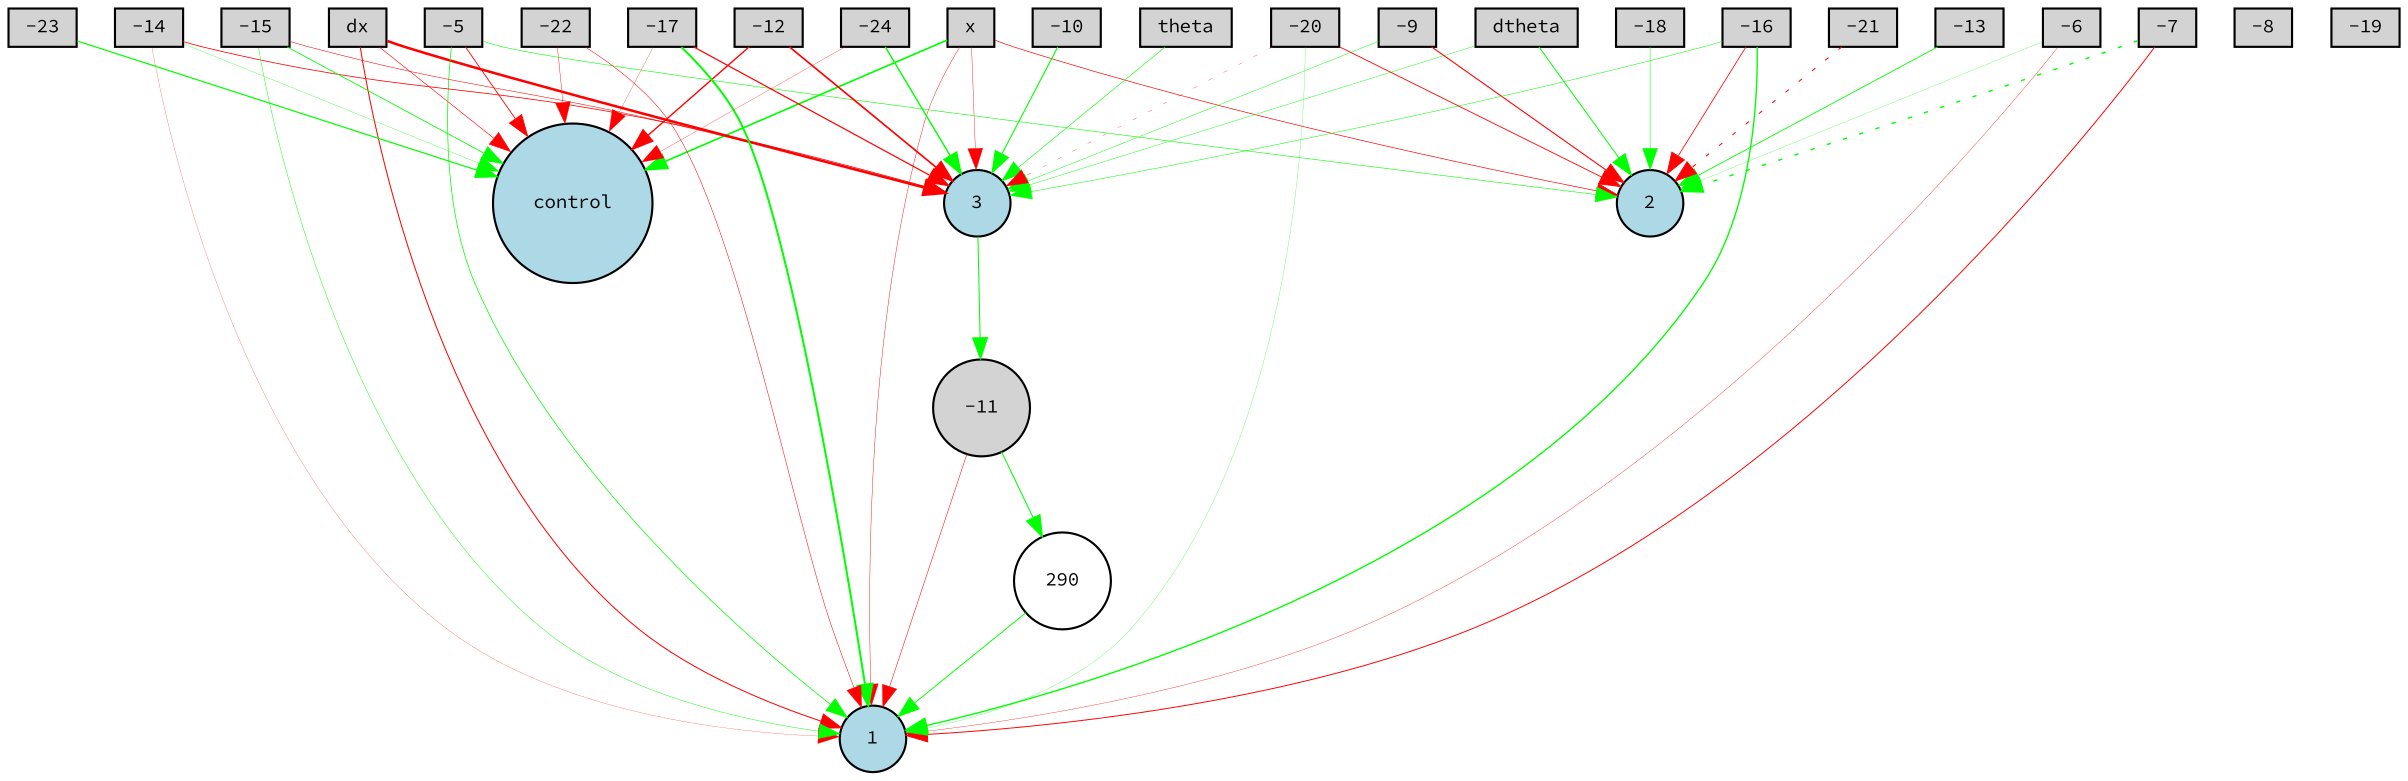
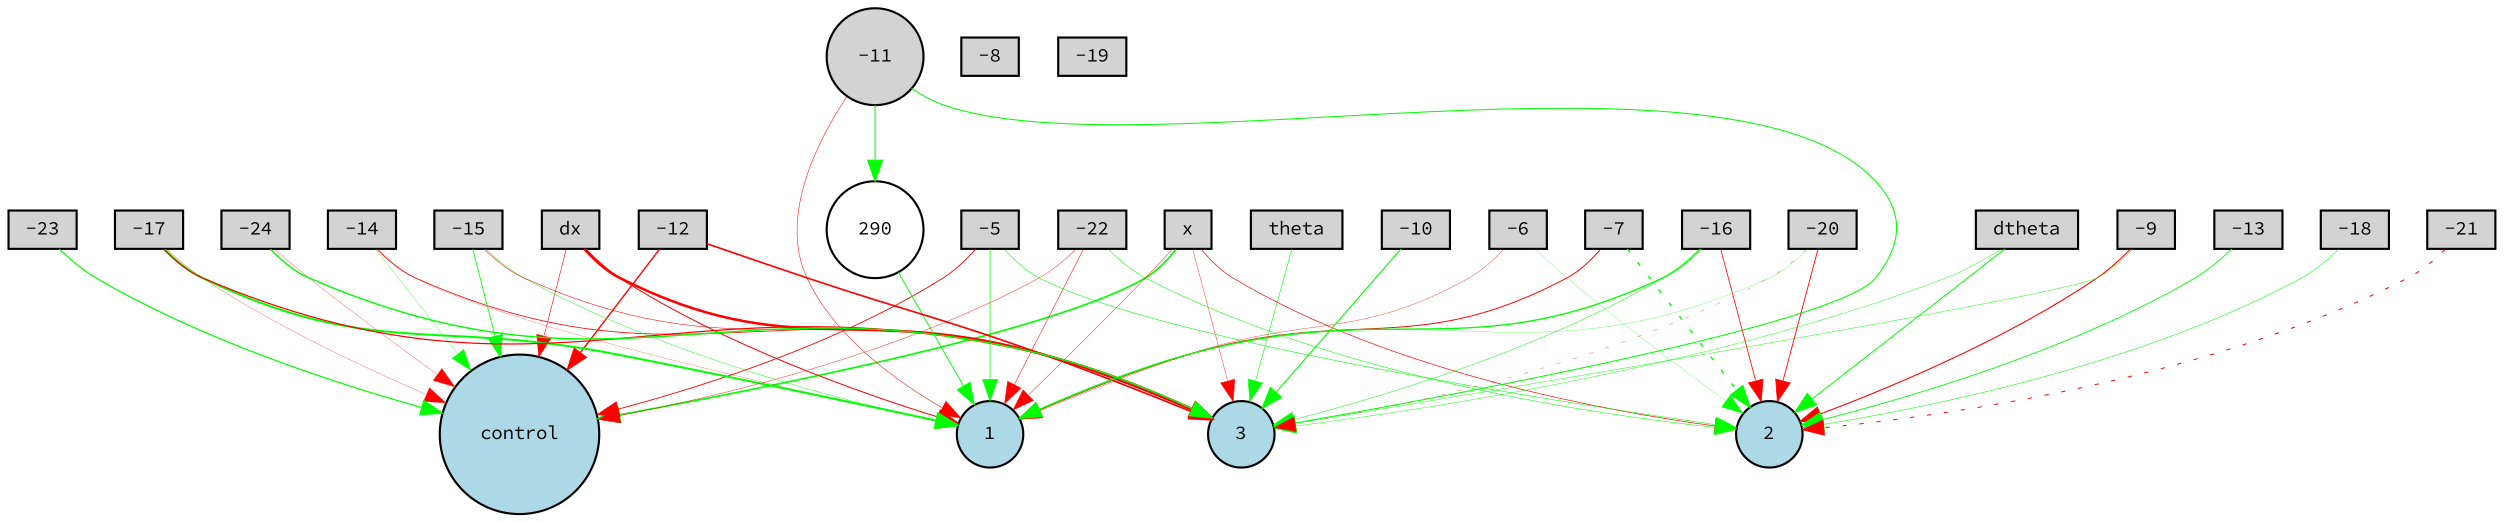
edge "3" -> "-11": reversed
edge "-22" -> "2": added
